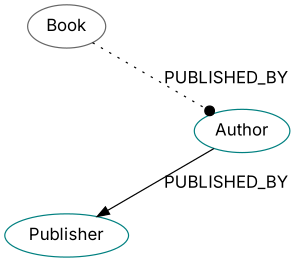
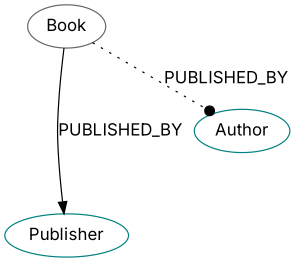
edge "Author" -> "Publisher": now "Book" -> "Publisher"
